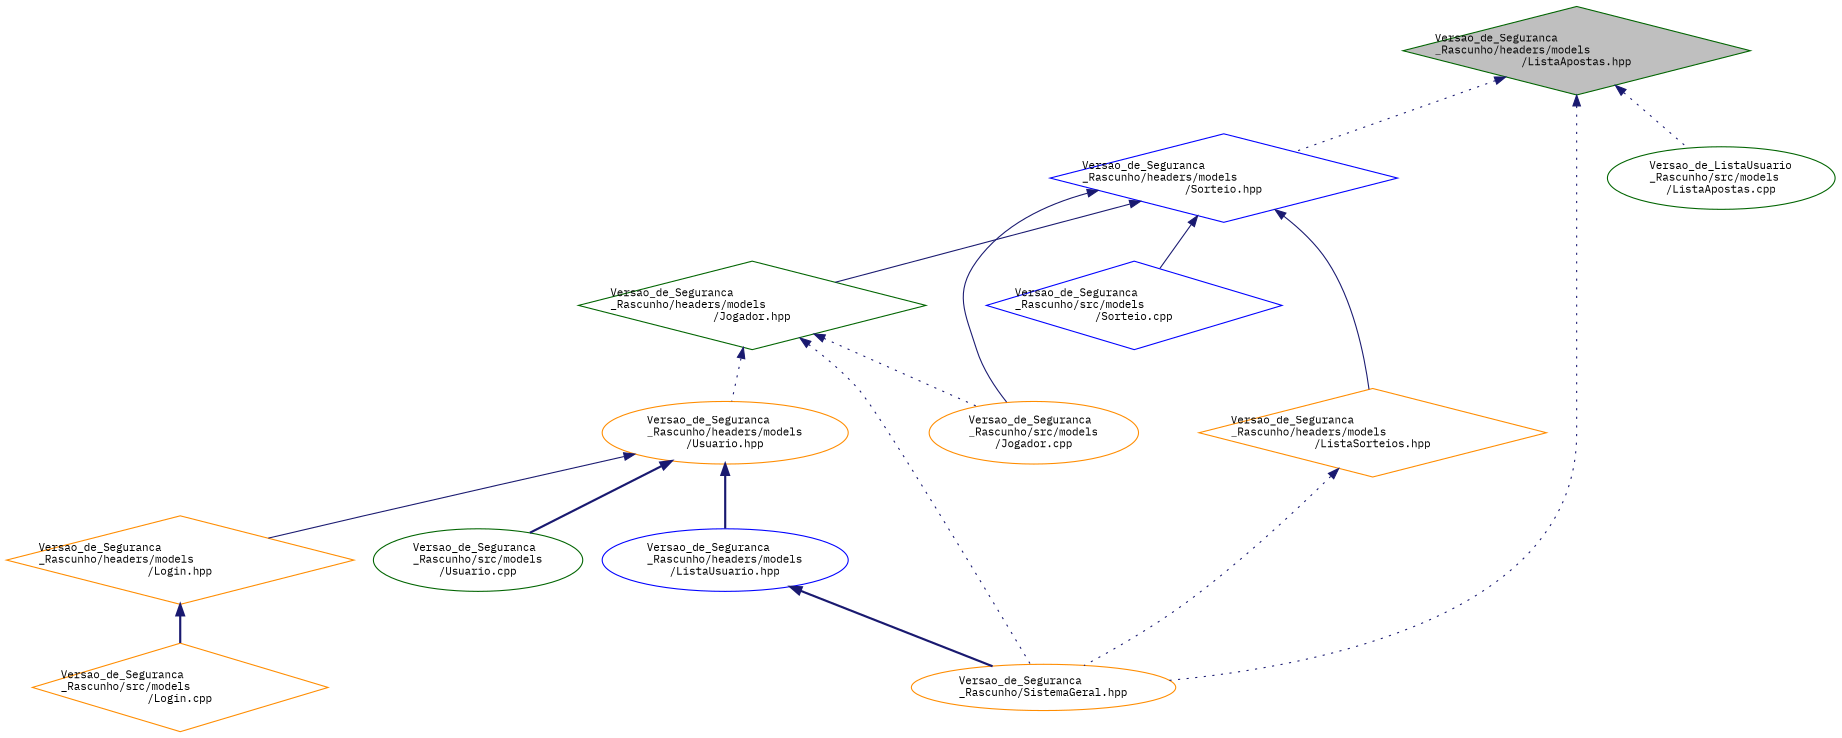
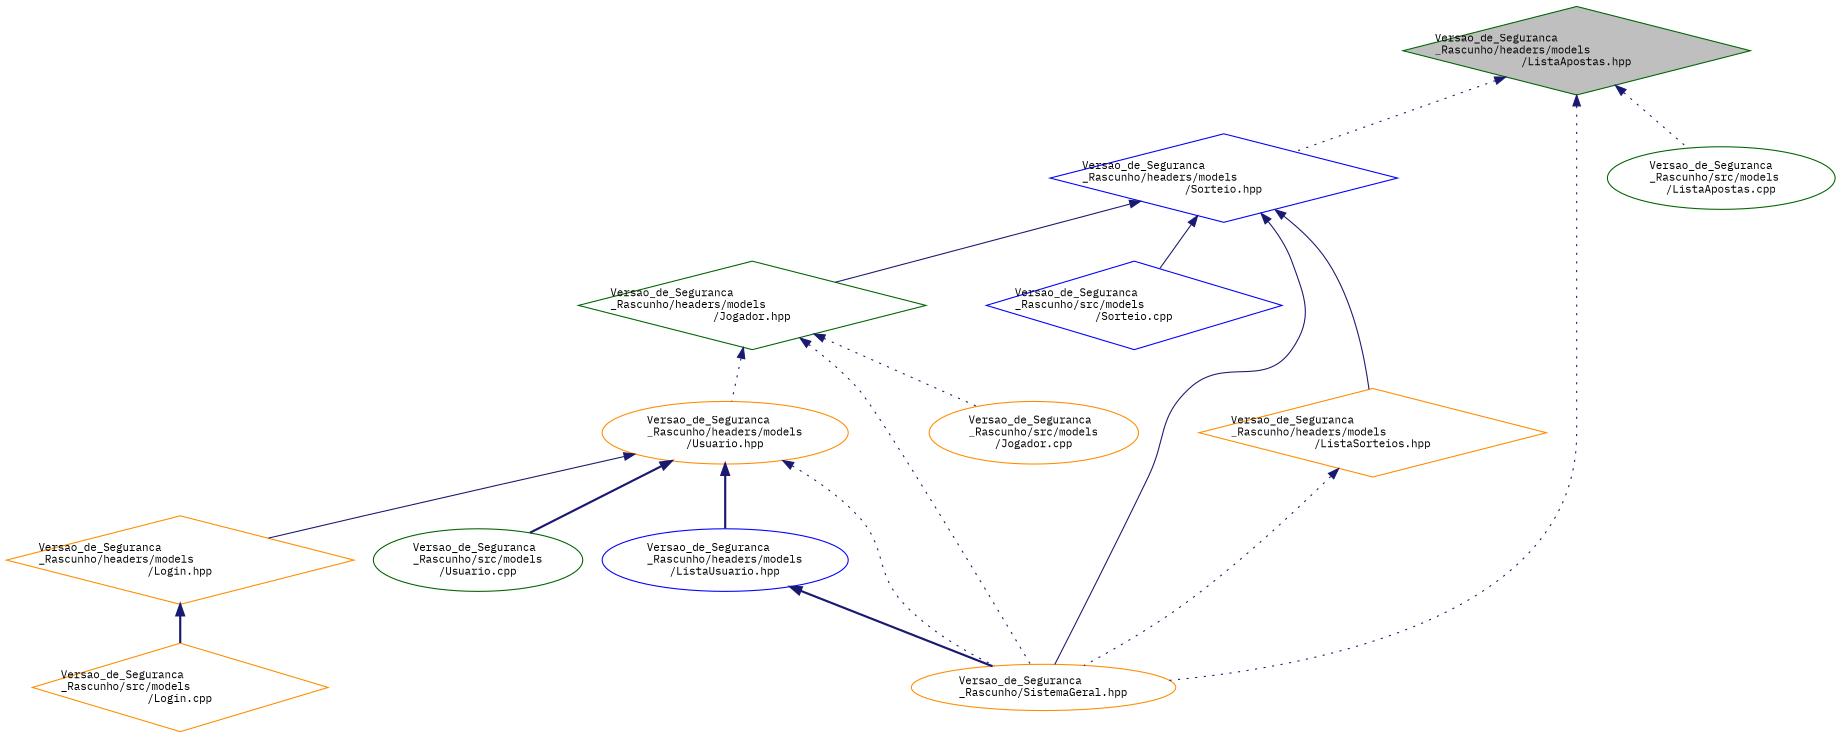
node "Versao_de_ListaUsuario _Rascunho/src/models /ListaApostas.cpp": label "Versao_de_ListaUsuario _Rascunho/src/models /ListaApostas.cpp" -> "Versao_de_Seguranca _Rascunho/src/models /ListaApostas.cpp"
edge "Versao_de_Seguranca _Rascunho/src/models /Jogador.cpp" -> "Versao_de_Seguranca _Rascunho/headers/models /Sorteio.hpp": now "Versao_de_Seguranca _Rascunho/SistemaGeral.hpp" -> "Versao_de_Seguranca _Rascunho/headers/models /Sorteio.hpp"
edge "Versao_de_Seguranca _Rascunho/SistemaGeral.hpp" -> "Versao_de_Seguranca _Rascunho/headers/models /Usuario.hpp": added
